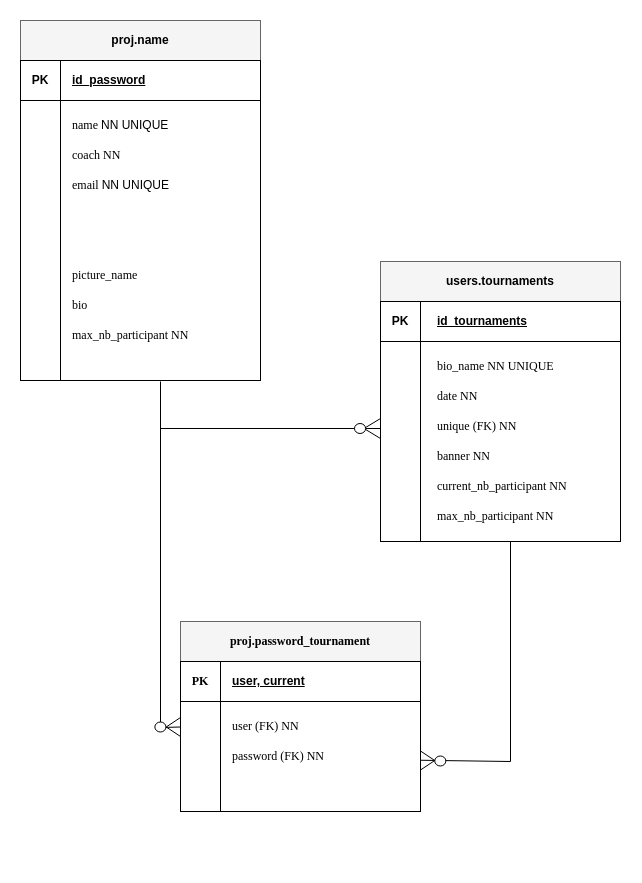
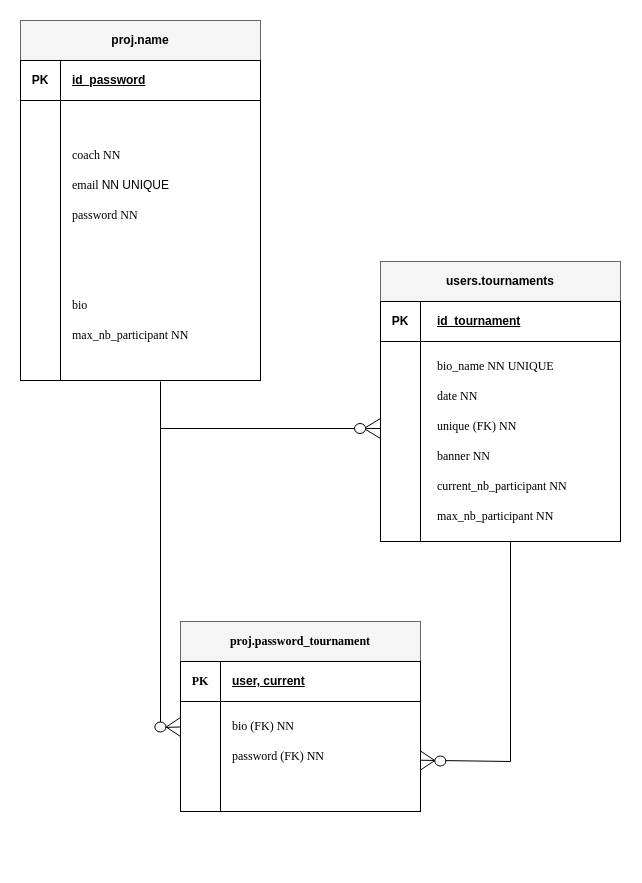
node "name NN UNIQUE": removed
node "password NN": added
node "picture_name": removed
node "id_tournaments": label "id_tournaments" -> "id_tournament"
node "user (FK) NN": label "user (FK) NN" -> "bio (FK) NN"
